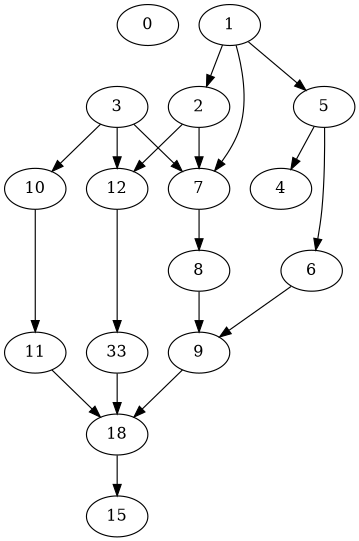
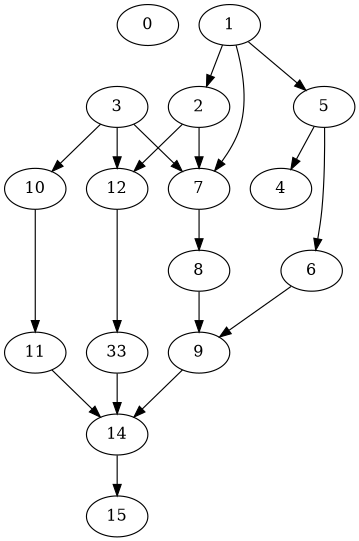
node "18": label "18" -> "14"
